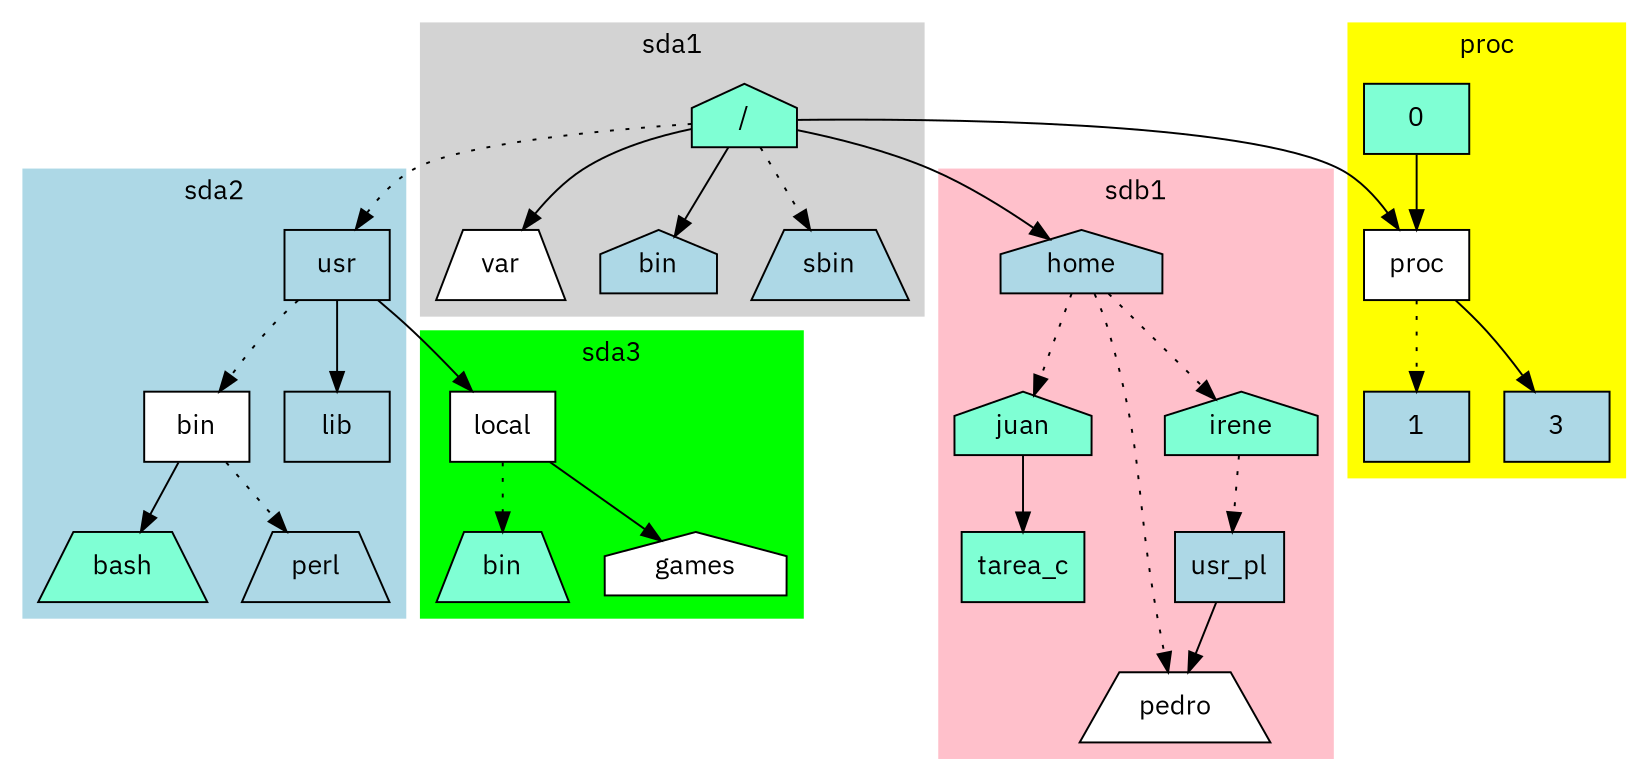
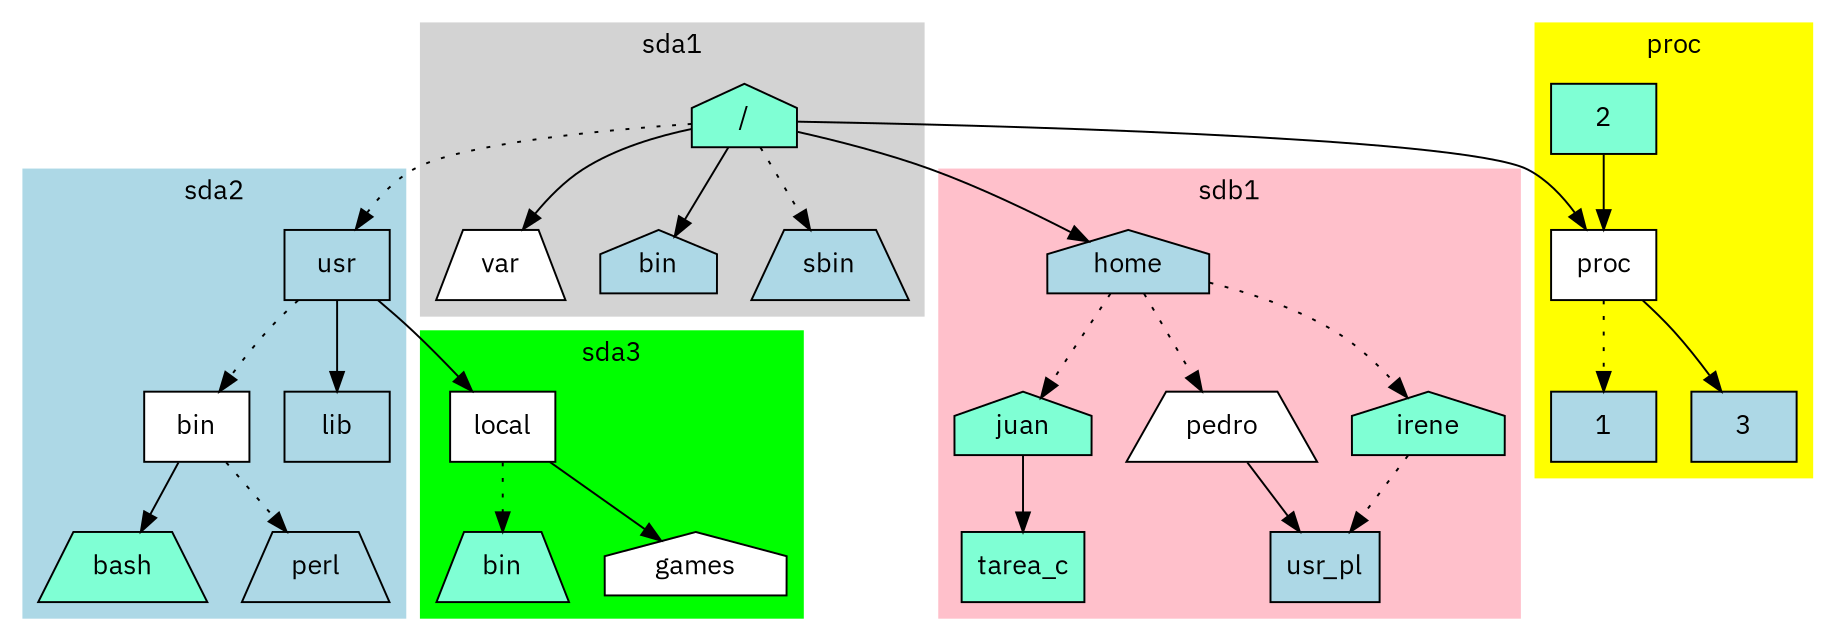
node "0": label "0" -> "2"
edge "usr_pl" -> "pedro": reversed
